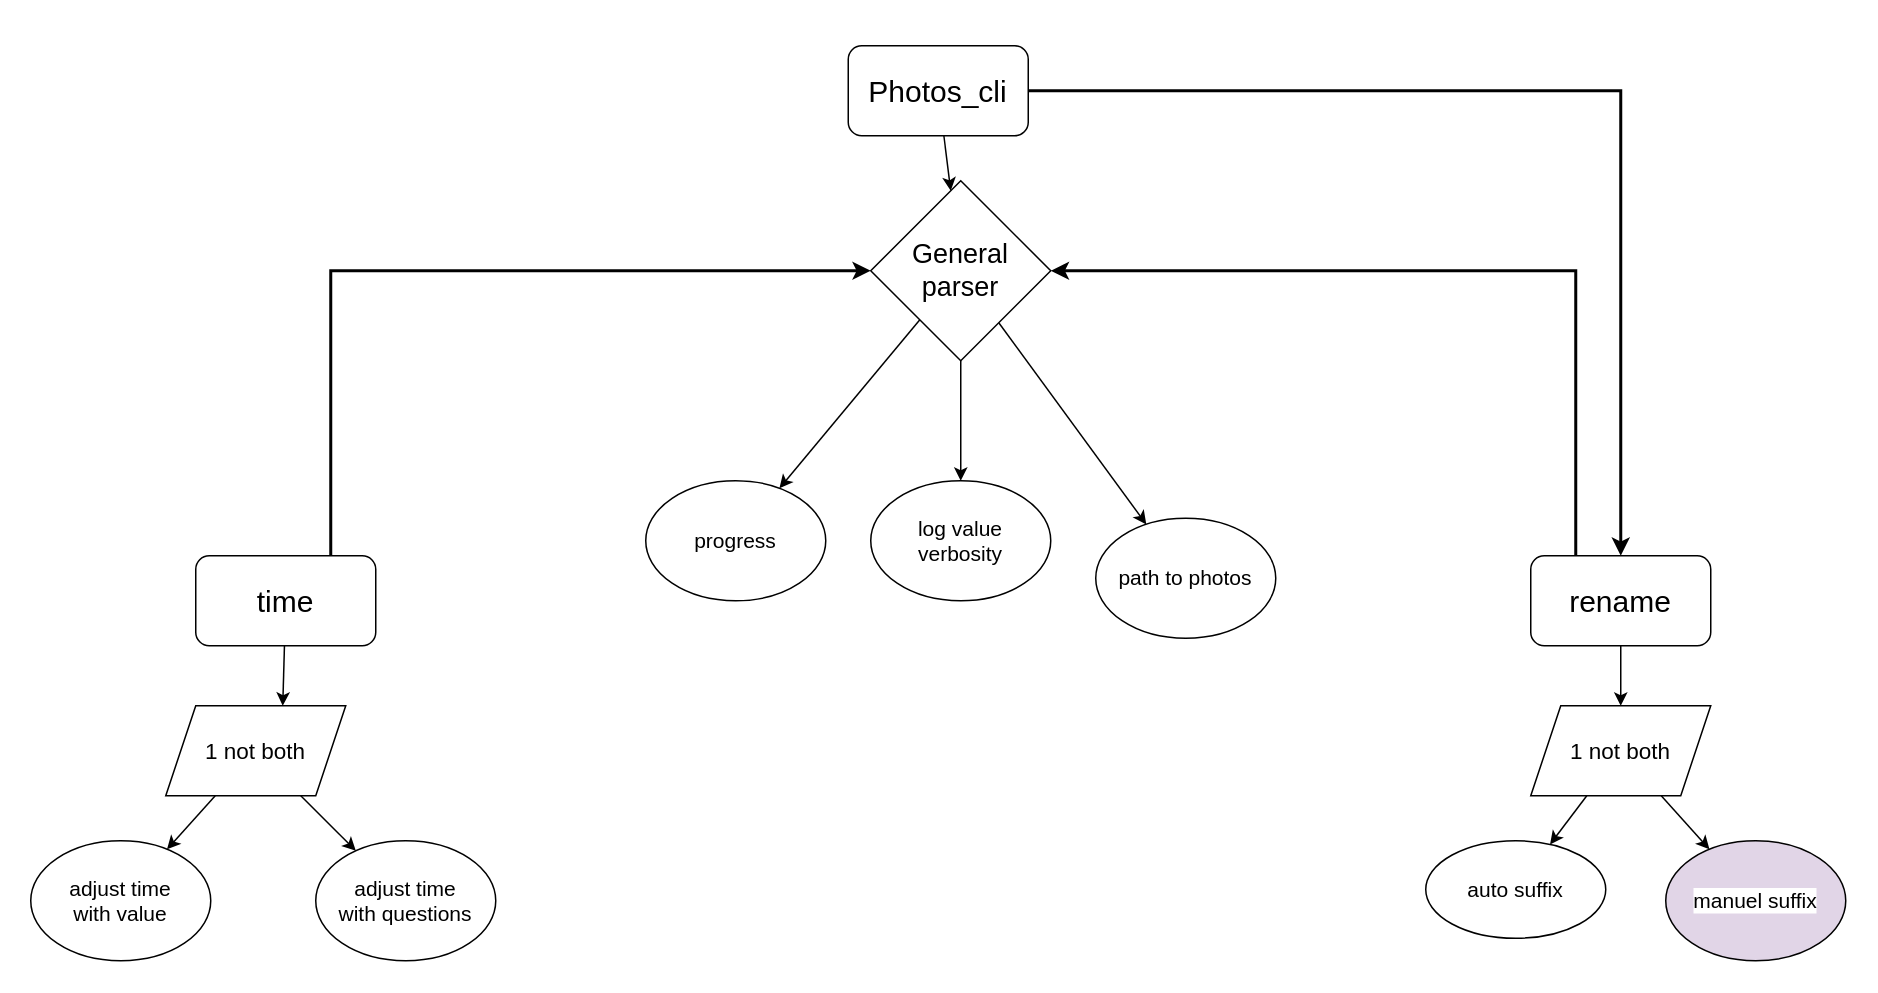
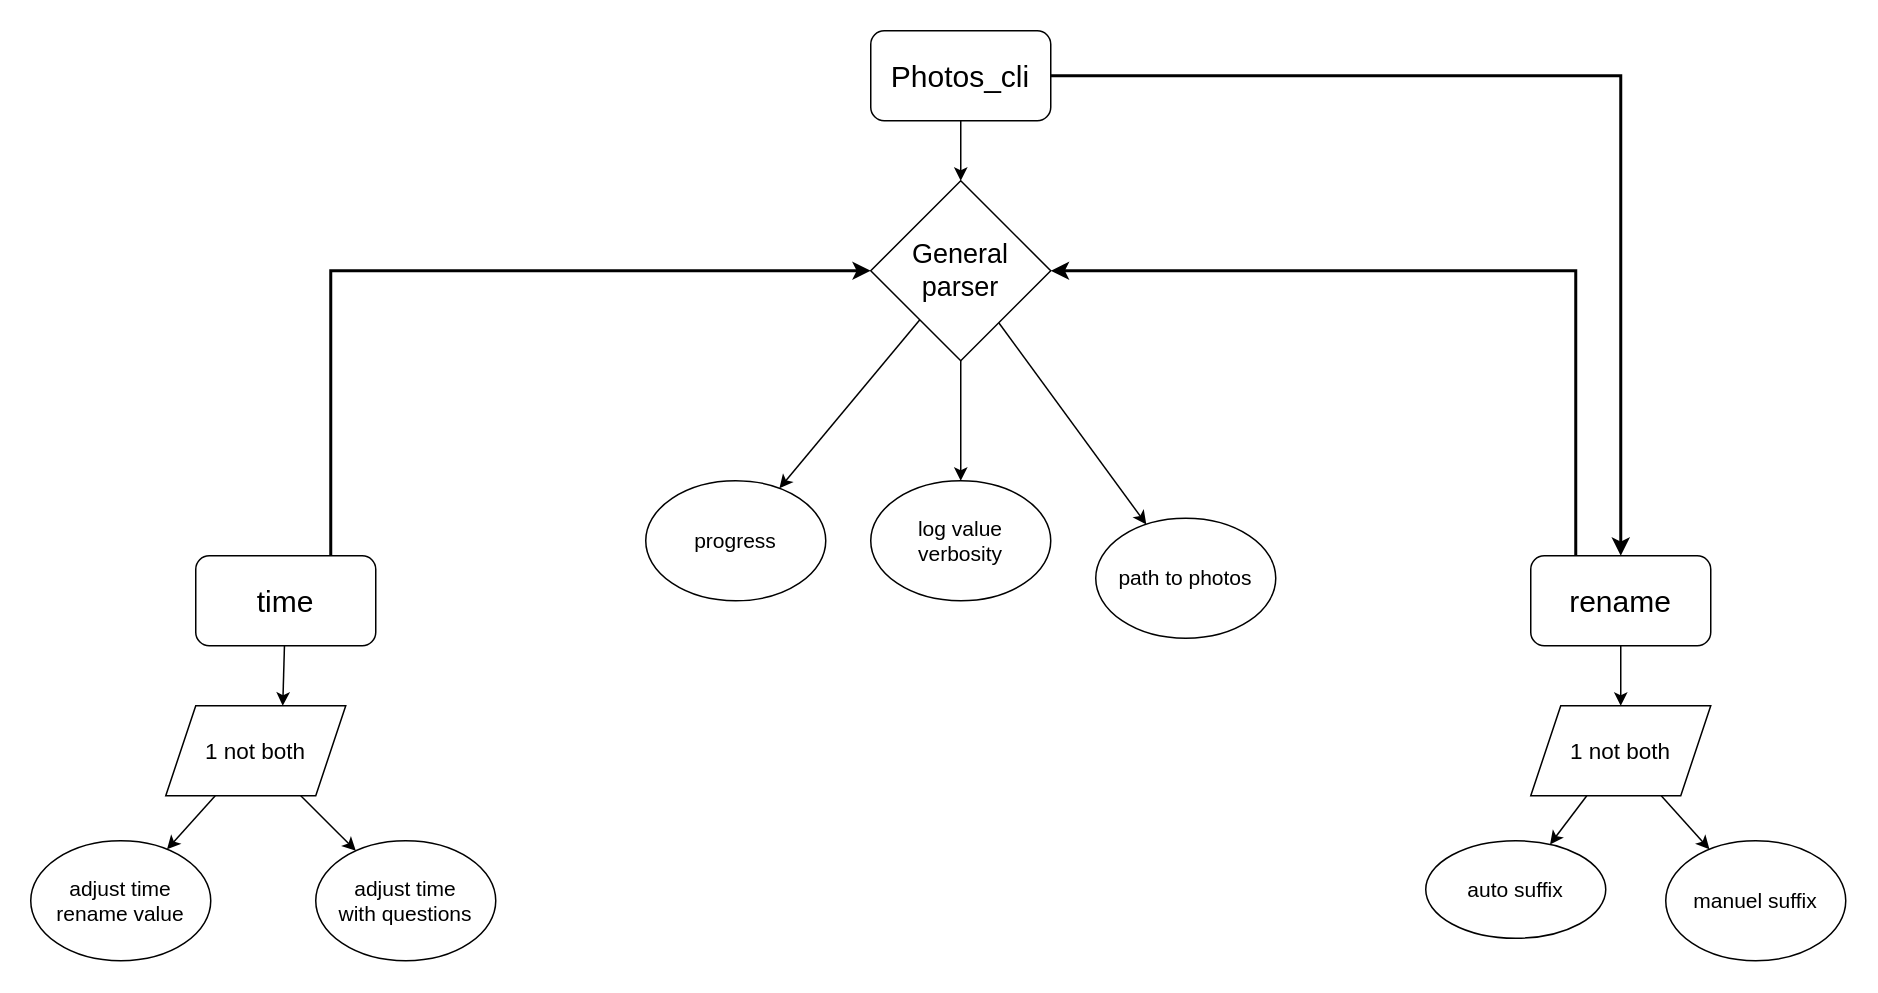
node "Photos_cli": moved (938, 91) -> (961, 76)
node "adjust time with value": label "adjust time with value" -> "adjust time rename value"
node "manuel suffix": fillcolor #e1d5e7 -> #ffffff
